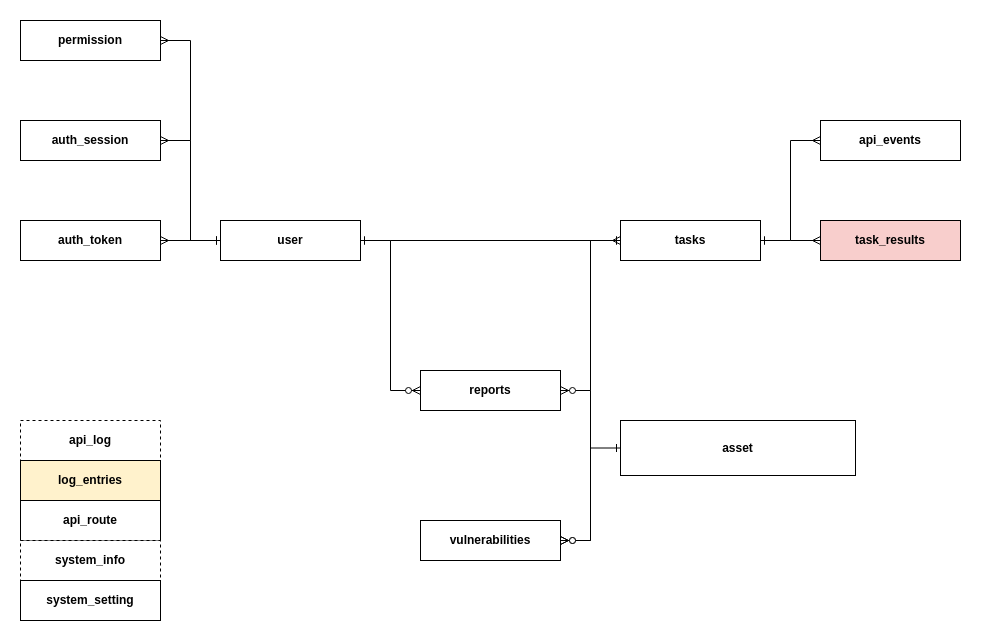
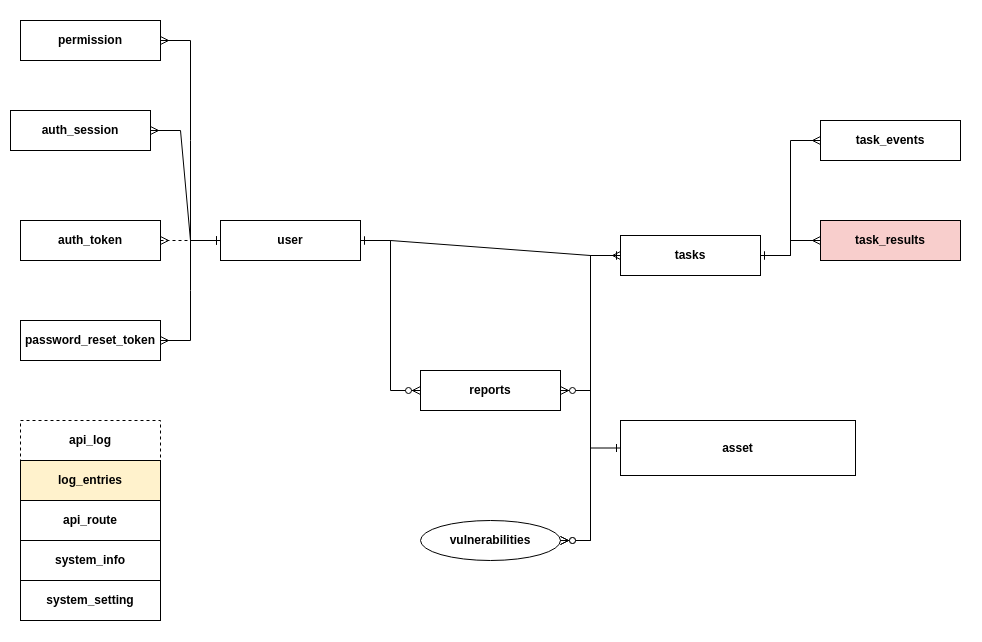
node "auth_session": moved (91, 141) -> (81, 131)
node "api_events": label "api_events" -> "task_events"
edge "auth_token" -- "user": style solid -> dashed
node "tasks": moved (691, 241) -> (691, 256)
edge "user" -- "password_reset_token": added
node "password_reset_token": added
node "vulnerabilities": shape rectangle -> ellipse
node "system_info": style dashed -> solid
